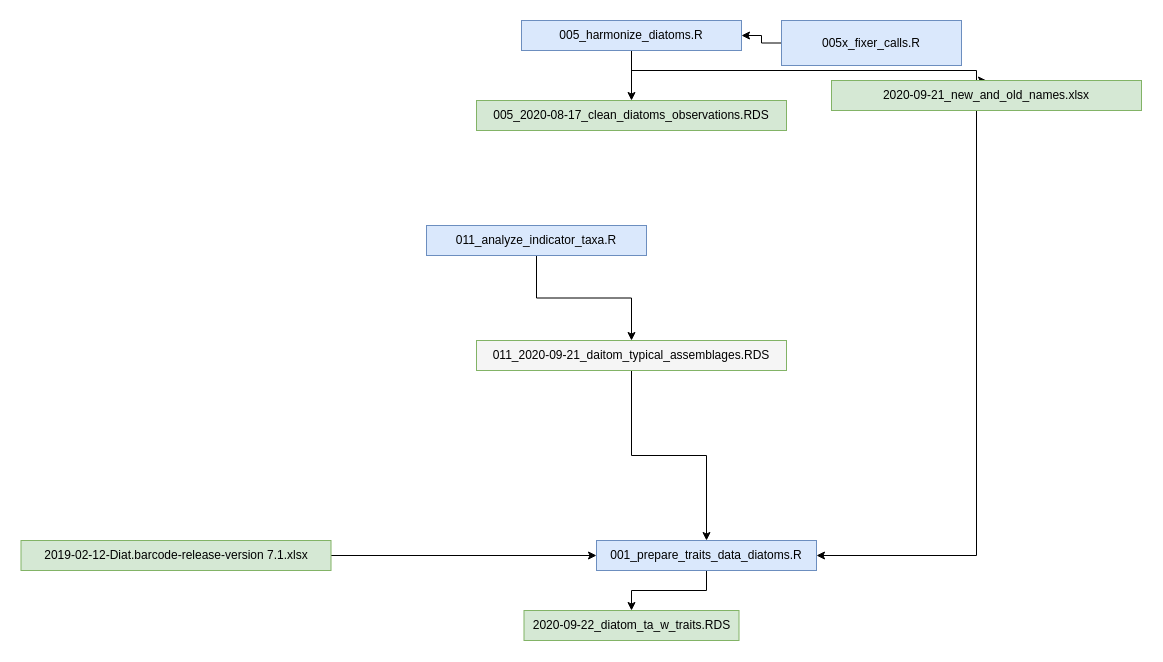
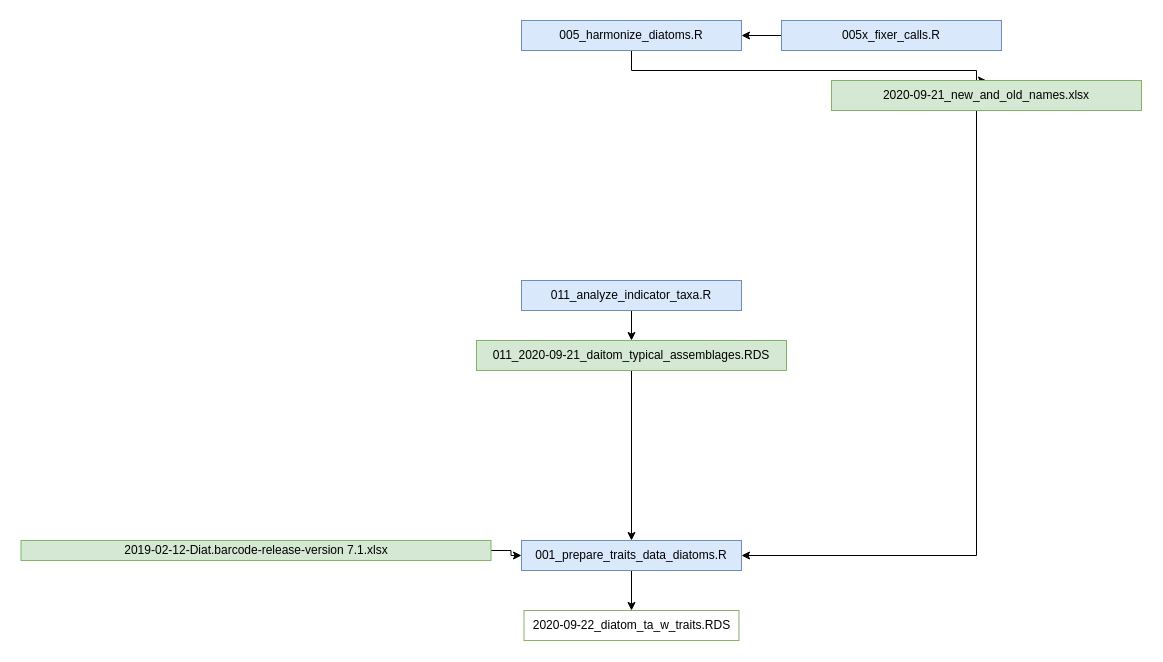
node "005x_fixer_calls.R": size 180x45 -> 220x30
edge "005_harmonize_diatoms.R" -> "005_2020-08-17_clean_diatoms_observations.RDS": removed
node "005_2020-08-17_clean_diatoms_observations.RDS": removed
node "011_analyze_indicator_taxa.R": moved (537, 241) -> (632, 296)
node "011_2020-09-21_daitom_typical_assemblages.RDS": fillcolor #f5f5f5 -> #d5e8d4
node "2019-02-12-Diat.barcode-release-version 7.1.xlsx": size 310x30 -> 470x20
node "001_prepare_traits_data_diatoms.R": moved (707, 556) -> (632, 556)
node "2020-09-22_diatom_ta_w_traits.RDS": fillcolor #d5e8d4 -> #ffffff
